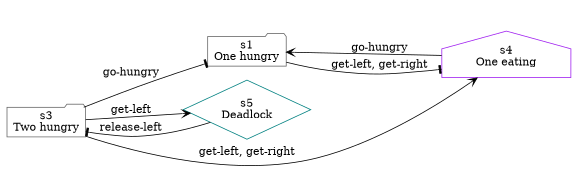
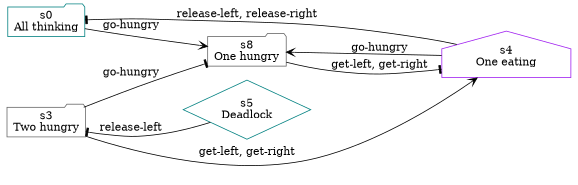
node "s0 All thinking": added
node "s1 One hungry": label "s1 One hungry" -> "s8 One hungry"
edge "s3 Two hungry" -> "s5 Deadlock": removed, label "get-left"
